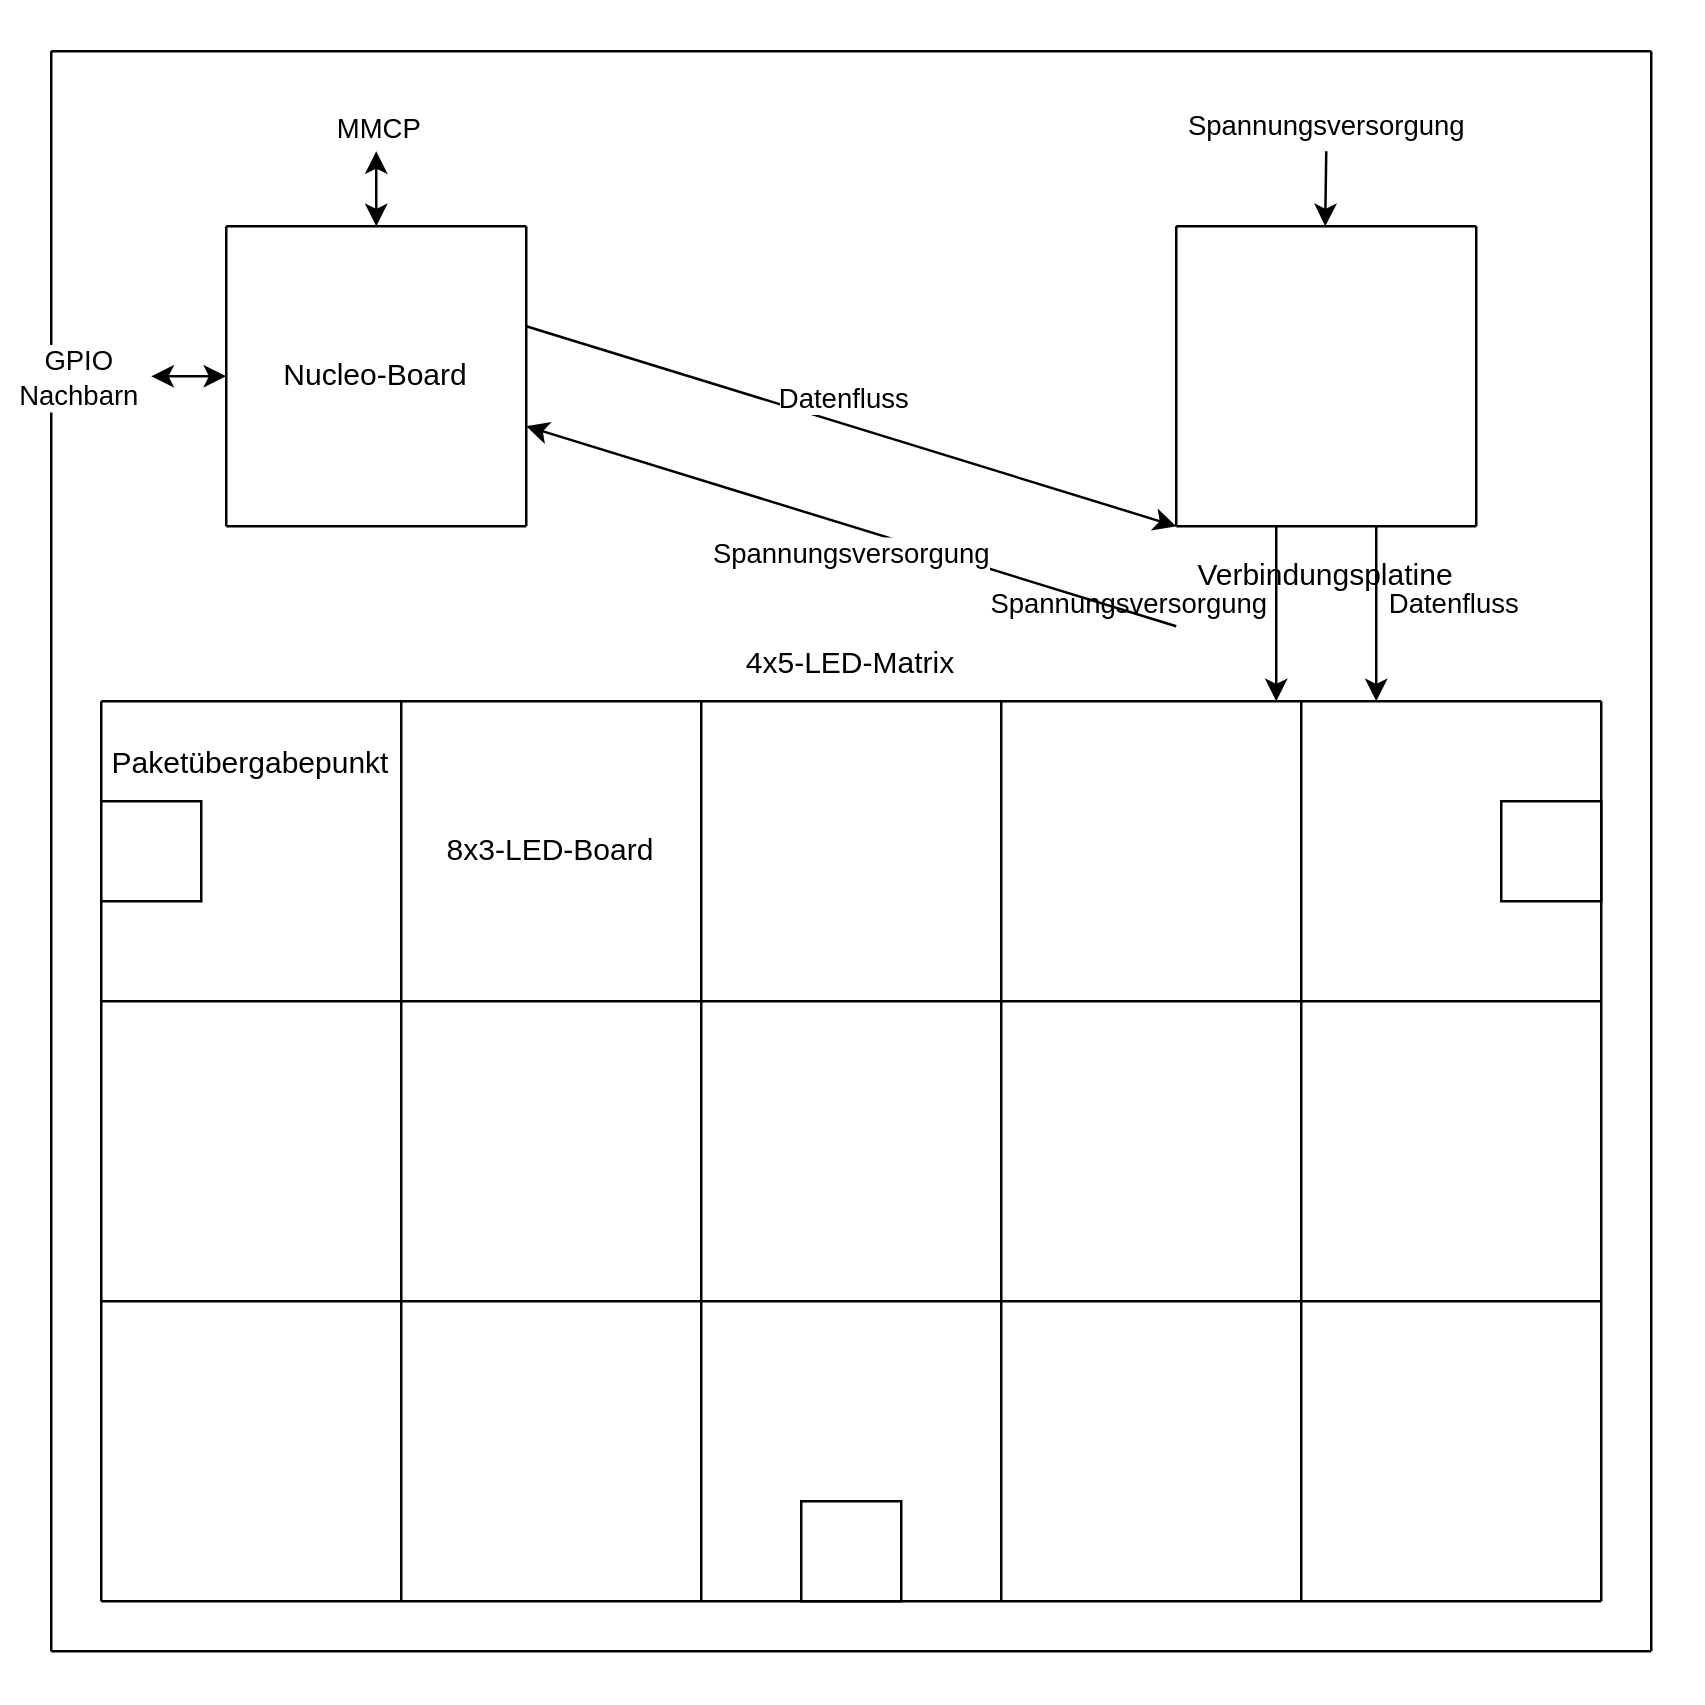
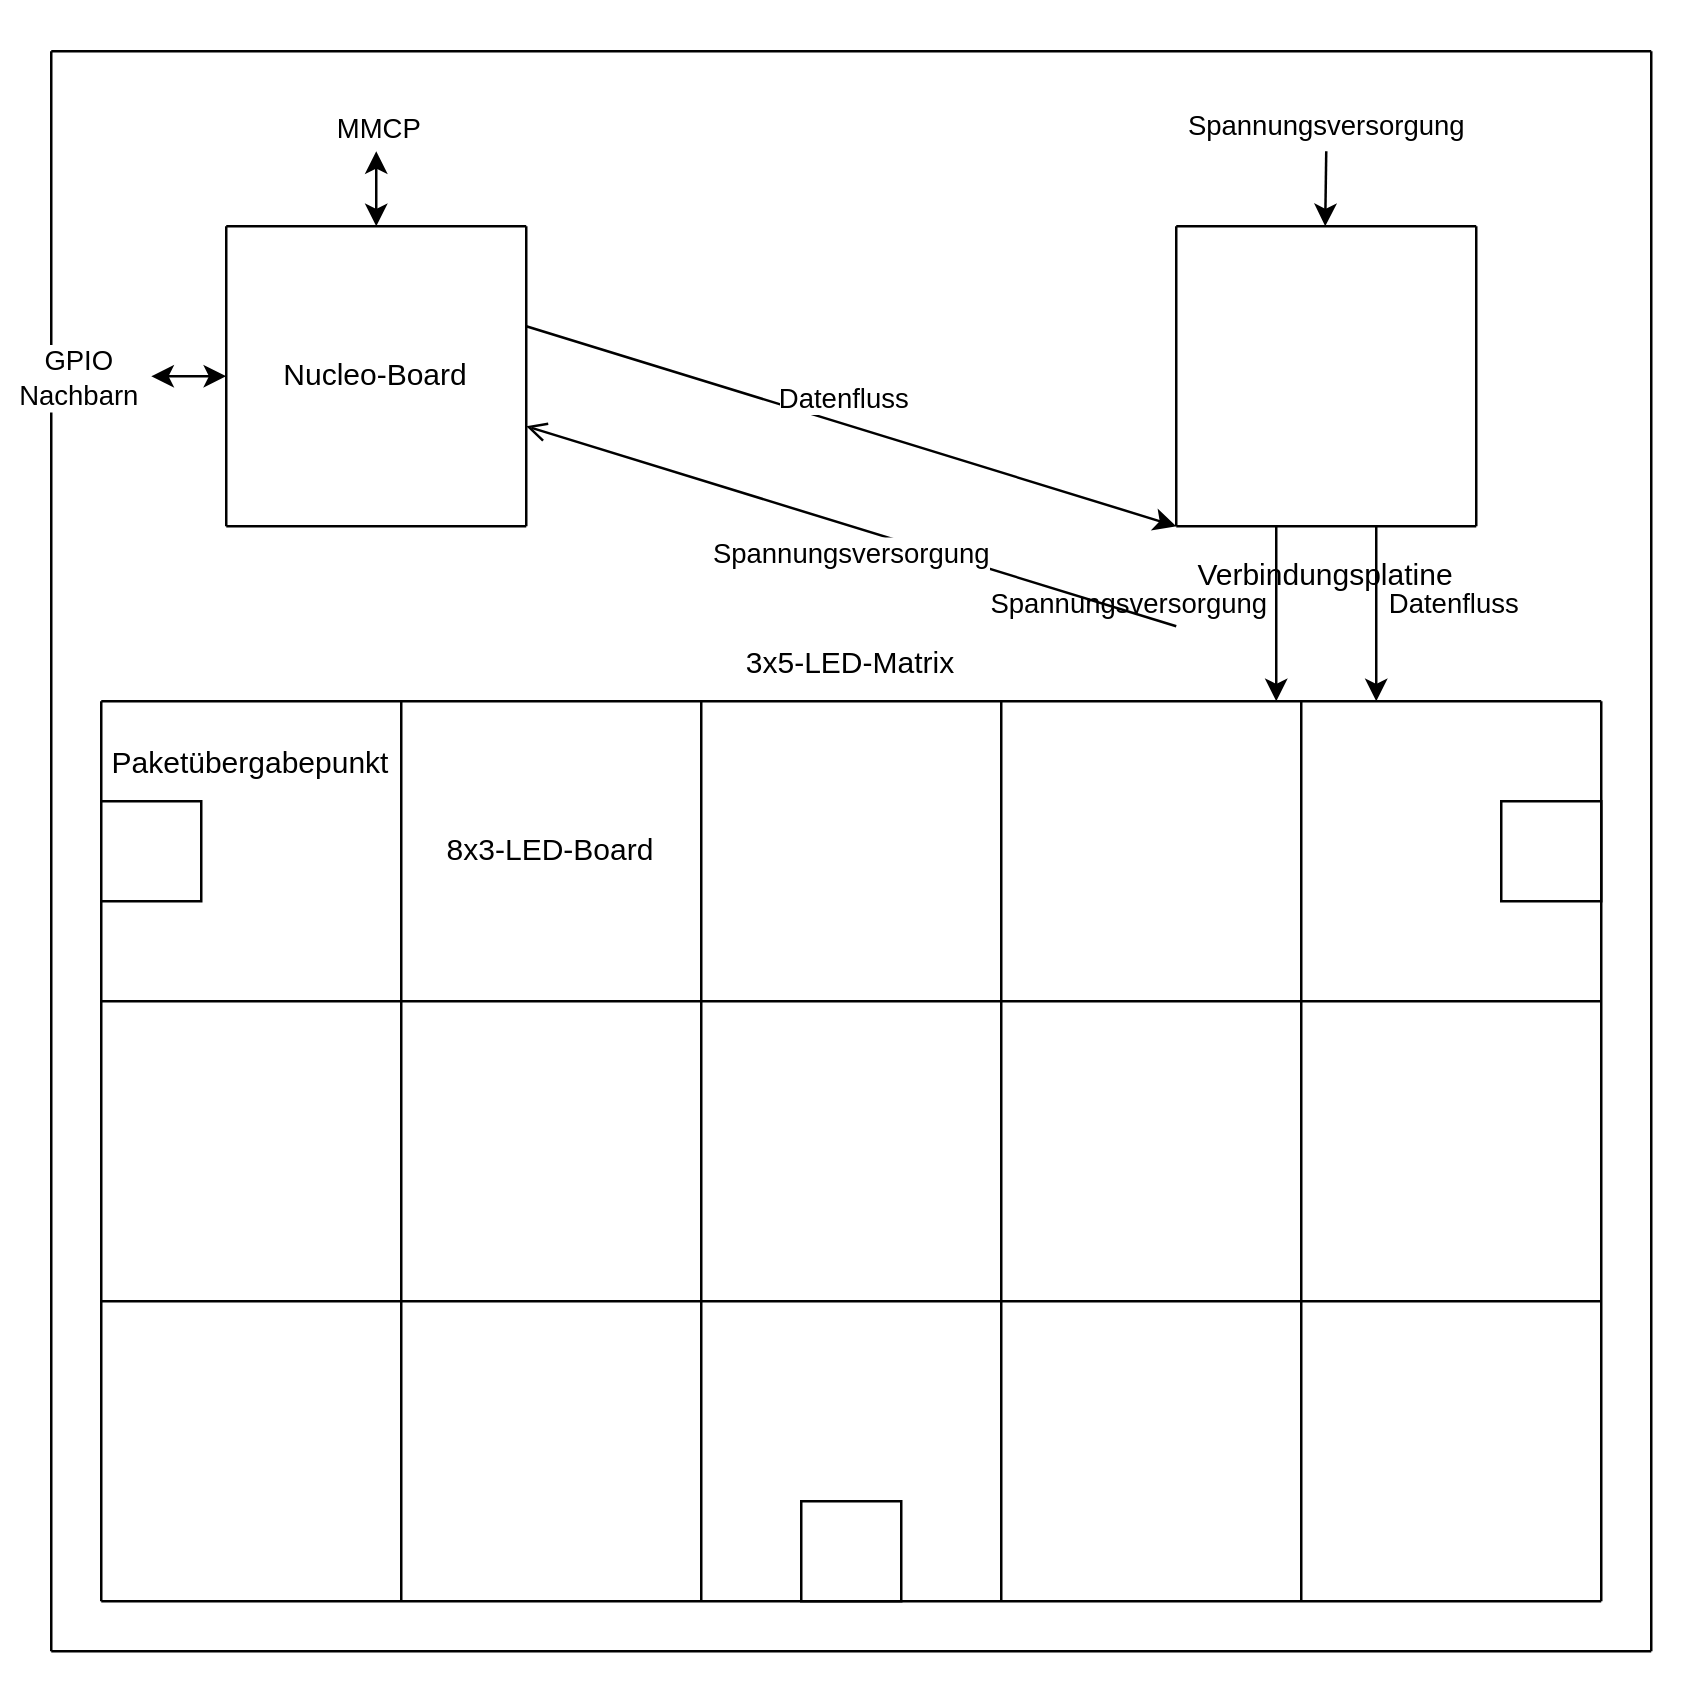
edge "Verbindungsplatine" -> "Nucleo-Board": arrowhead classic -> open
node "4x5-LED-Matrix": label "4x5-LED-Matrix" -> "3x5-LED-Matrix"
